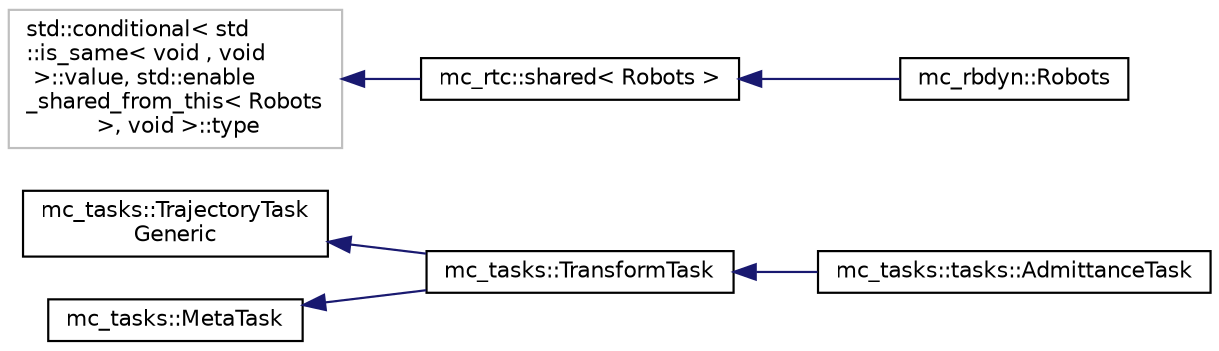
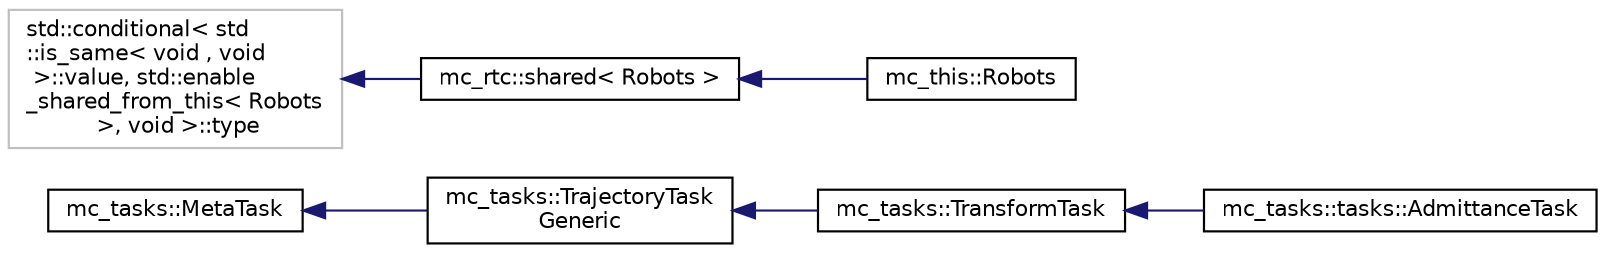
node "mc_rbdyn::Robots": label "mc_rbdyn::Robots" -> "mc_this::Robots"
edge "mc_tasks::TransformTask" -> "mc_tasks::MetaTask": now "mc_tasks::TrajectoryTask Generic" -> "mc_tasks::MetaTask"
